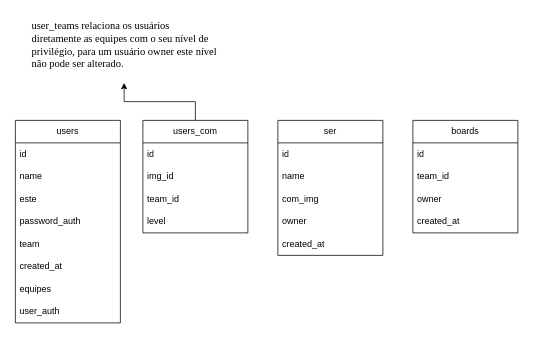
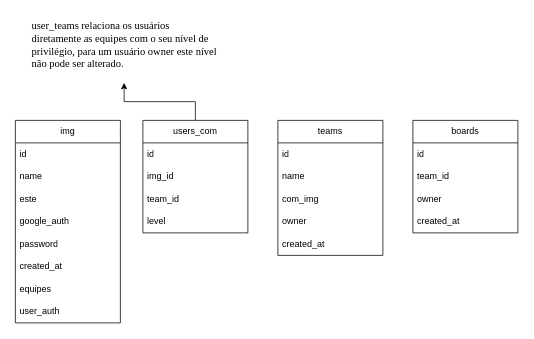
node "users": label "users" -> "img"
node "ser": label "ser" -> "teams"
node "password_auth": label "password_auth" -> "google_auth"
node "team": label "team" -> "password"
